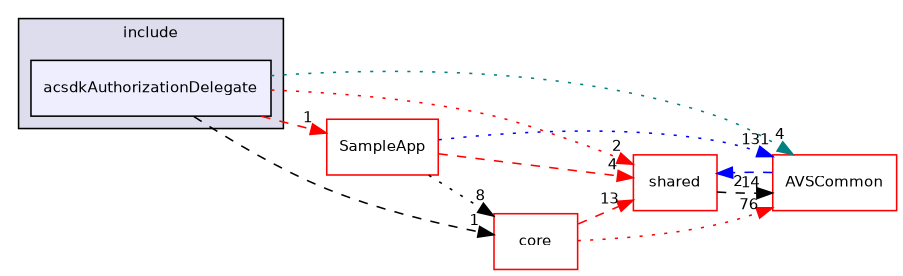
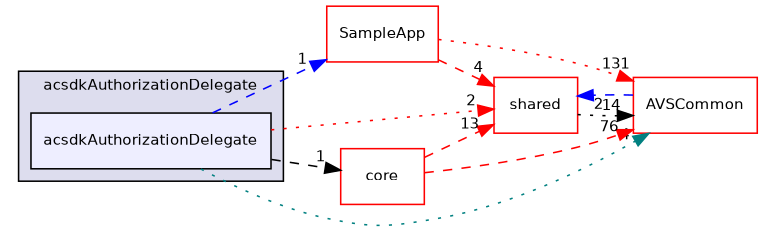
cluster "include": label "include" -> "acsdkAuthorizationDelegate"
edge "acsdkAuthorizationDelegate" -> "SampleApp": color red -> blue
edge "SampleApp" -> "AVSCommon": color blue -> red
edge "SampleApp" -> "core": removed
edge "shared" -> "AVSCommon": style dashed -> dotted
edge "core" -> "AVSCommon": style dotted -> dashed
